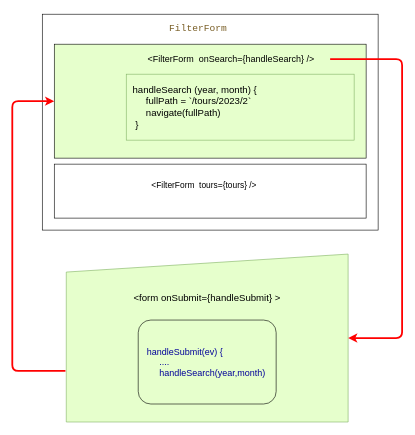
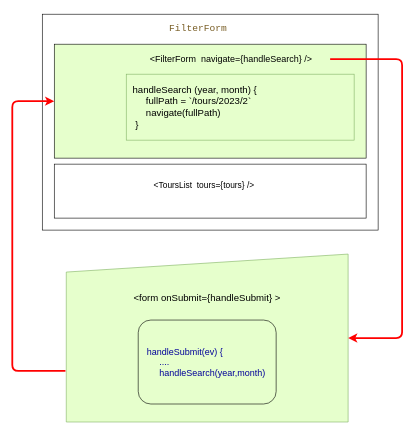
node "<FilterForm onSearch={handleSearch} />": label "<FilterForm onSearch={handleSearch} />" -> "<FilterForm navigate={handleSearch} />"
node "<FilterForm tours={tours} />": label "<FilterForm tours={tours} />" -> "<ToursList tours={tours} />"
